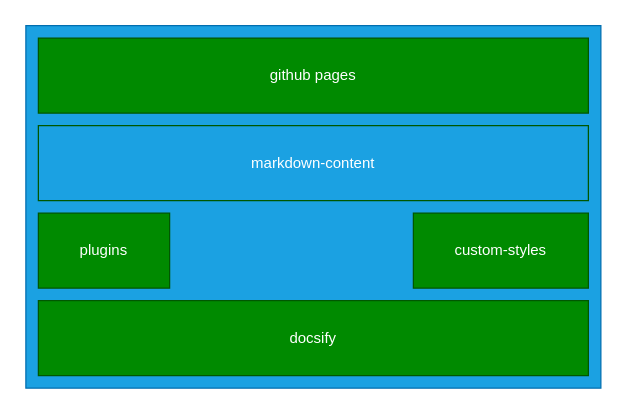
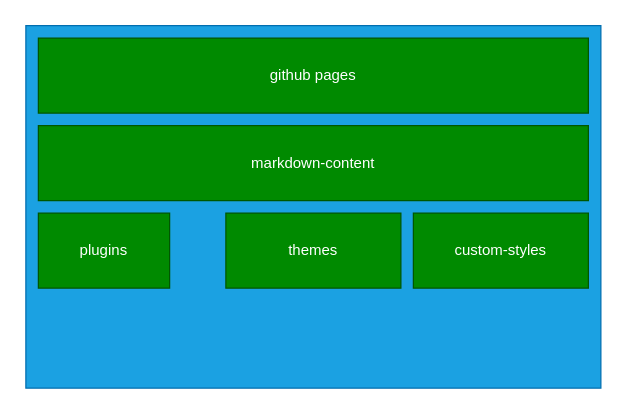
node "markdown-content": fillcolor #1ba1e2 -> #008a00
node "themes": added
node "docsify": removed
